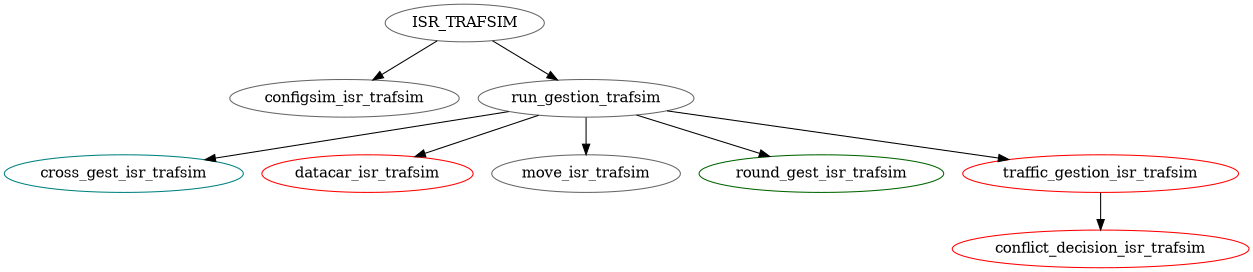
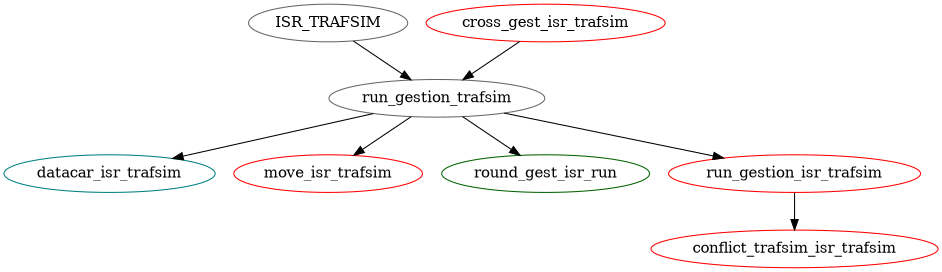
node "configsim_isr_trafsim": removed
edge "run_gestion_trafsim" -> "cross_gest_isr_trafsim": reversed
node "cross_gest_isr_trafsim": color teal -> red
node "datacar_isr_trafsim": color red -> teal
node "move_isr_trafsim": color gray40 -> red
node "round_gest_isr_trafsim": label "round_gest_isr_trafsim" -> "round_gest_isr_run"
node "traffic_gestion_isr_trafsim": label "traffic_gestion_isr_trafsim" -> "run_gestion_isr_trafsim"
node "conflict_decision_isr_trafsim": label "conflict_decision_isr_trafsim" -> "conflict_trafsim_isr_trafsim"
